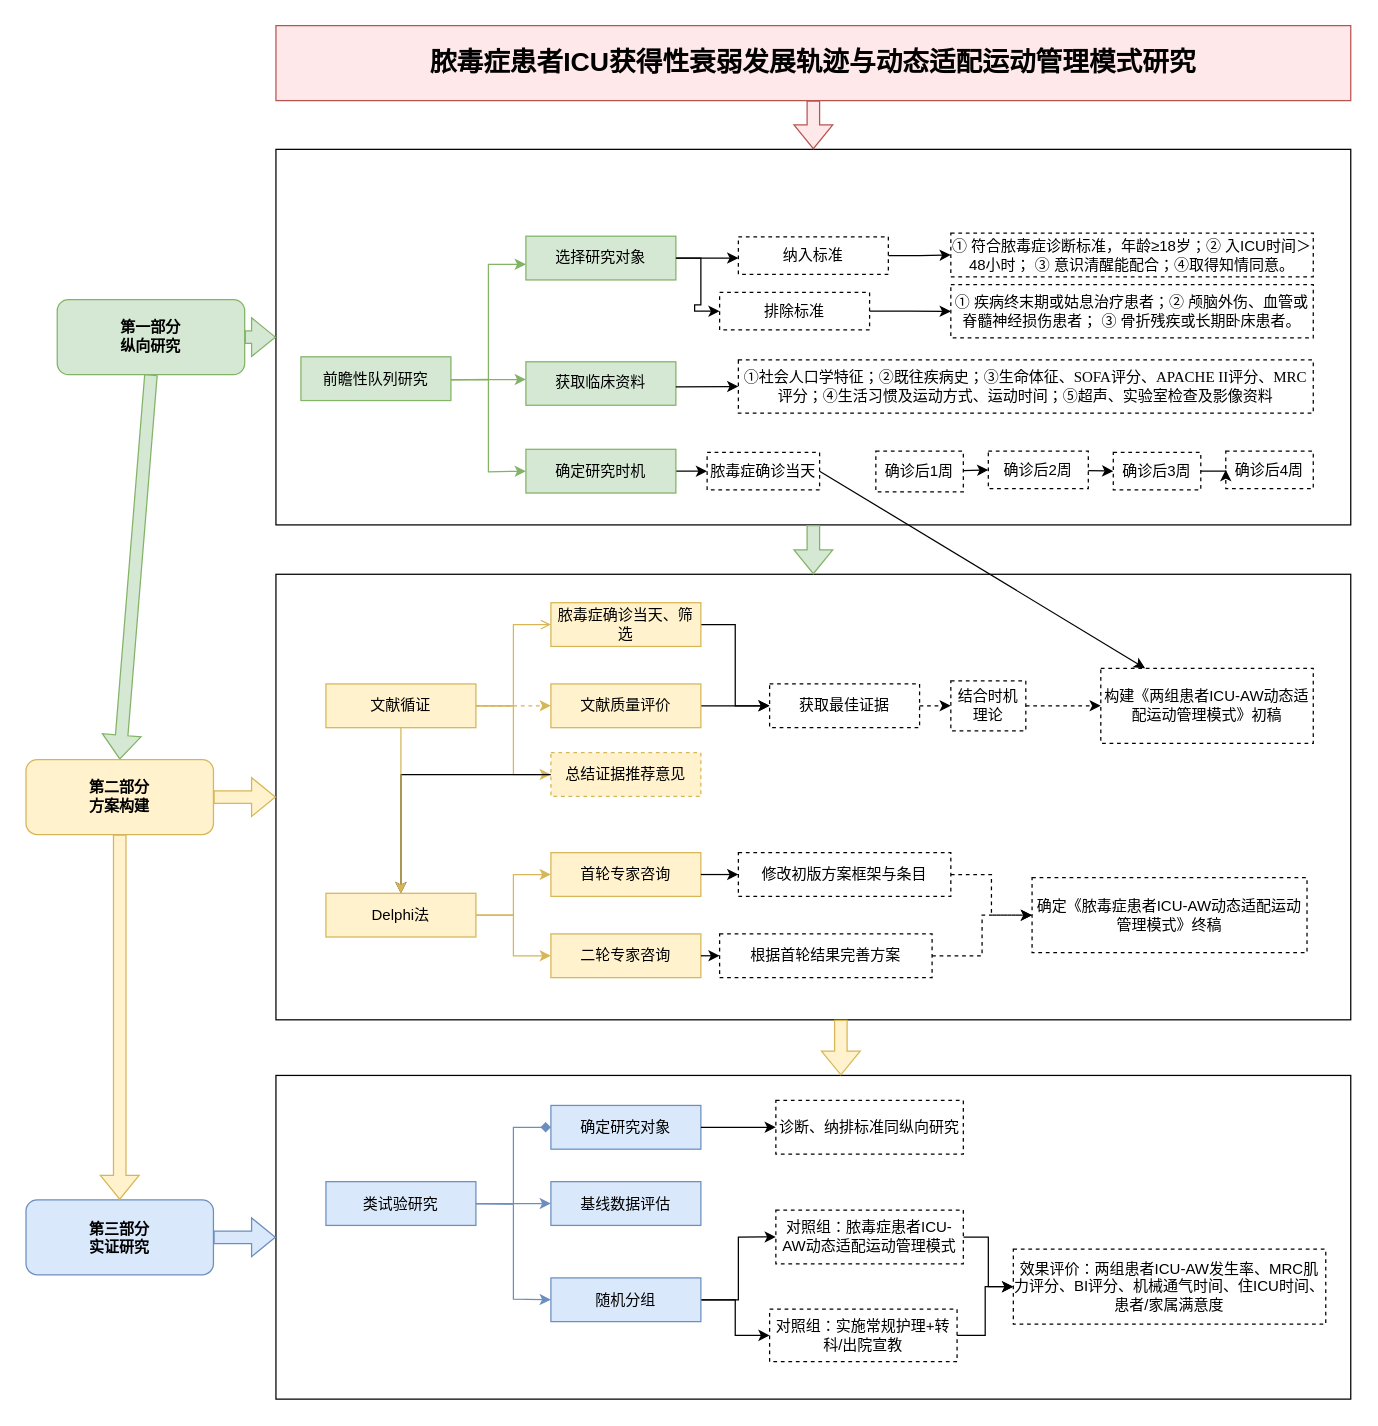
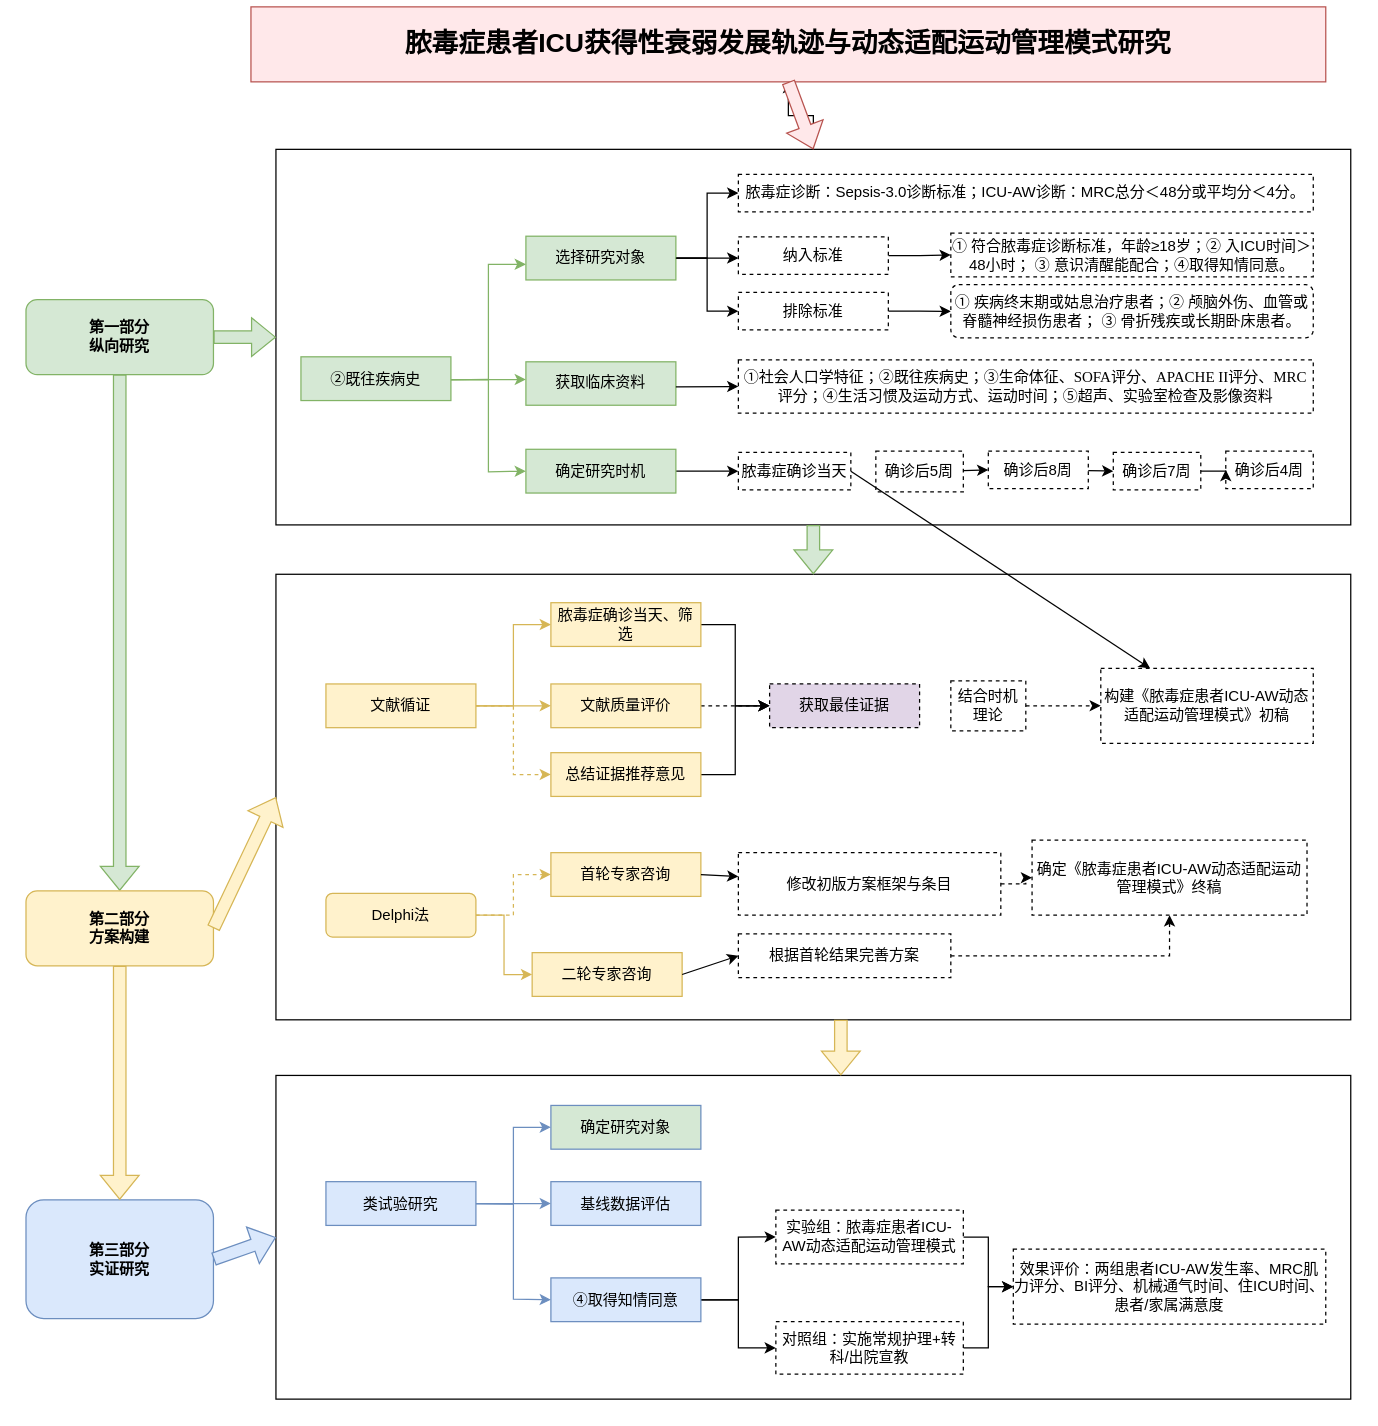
node "脓毒症患者ICU获得性衰弱发展轨迹与动态适配运动管理模式研究": moved (813, 63) -> (788, 44)
node "脓毒症诊断：Sepsis-3.0诊断标准；ICU-AW诊断：MRC总分＜48分或平均分＜4分。": added
edge "选择研究对象" -> "脓毒症诊断：Sepsis-3.0诊断标准；ICU-AW诊断：MRC总分＜48分或平均分＜4分。": added
node "排除标准": moved (794, 311) -> (813, 311)
node "① 疾病终末期或姑息治疗患者；② 颅脑外伤、血管或脊髓神经损伤患者； ③ 骨折残疾或长期卧床患者。": shape rectangle -> rounded rectangle
node "第一部分 纵向研究": moved (151, 337) -> (119, 337)
node "前瞻性队列研究": label "前瞻性队列研究" -> "②既往疾病史"
node "脓毒症确诊当天": moved (763, 471) -> (794, 471)
node "确诊后2周": label "确诊后2周" -> "确诊后8周"
node "确诊后1周": label "确诊后1周" -> "确诊后5周"
node "确诊后3周": label "确诊后3周" -> "确诊后7周"
edge "文献循证" -> "脓毒症确诊当天、筛选": arrowhead open -> classic
edge "文献循证" -> "文献质量评价": style dashed -> solid
edge "文献质量评价" -> "获取最佳证据": style solid -> dashed
node "获取最佳证据": fillcolor #ffffff -> #e1d5e7
edge "获取最佳证据" -> "结合时机理论": removed
node "构建《两组患者ICU-AW动态适配运动管理模式》初稿": label "构建《两组患者ICU-AW动态适配运动管理模式》初稿" -> "构建《脓毒症患者ICU-AW动态适配运动管理模式》初稿"
edge "文献循证" -> "总结证据推荐意见": style solid -> dashed
edge "文献循证" -> "Delphi法": removed
edge "总结证据推荐意见" -> "Delphi法": now "总结证据推荐意见" -> "获取最佳证据"
node "总结证据推荐意见": style dashed -> solid
node "第二部分 方案构建": moved (119, 797) -> (119, 928)
node "修改初版方案框架与条目": size 213x44 -> 263x63
edge "Delphi法" -> "首轮专家咨询": style solid -> dashed
node "Delphi法": shape rectangle -> rounded rectangle
node "确定《脓毒症患者ICU-AW动态适配运动管理模式》终稿": moved (1169, 915) -> (1169, 878)
node "二轮专家咨询": moved (626, 956) -> (607, 975)
node "根据首轮结果完善方案": moved (826, 956) -> (844, 956)
edge "类试验研究" -> "确定研究对象": arrowhead diamond -> classic
node "确定研究对象": fillcolor #dae8fc -> #d5e8d4
edge "确定研究对象" -> "诊断、纳排标准同纵向研究": removed
node "诊断、纳排标准同纵向研究": removed
node "对照组：脓毒症患者ICU-AW动态适配运动管理模式": label "对照组：脓毒症患者ICU-AW动态适配运动管理模式" -> "实验组：脓毒症患者ICU-AW动态适配运动管理模式"
node "第三部分 实证研究": size 188x75 -> 188x119
node "随机分组": label "随机分组" -> "④取得知情同意"
node "对照组：实施常规护理+转科/出院宣教": moved (863, 1336) -> (869, 1348)
